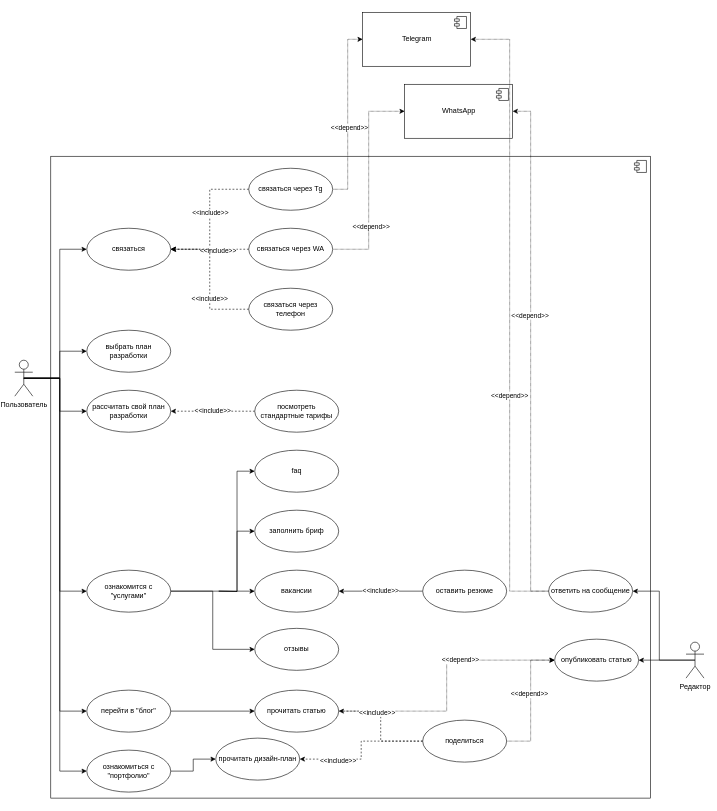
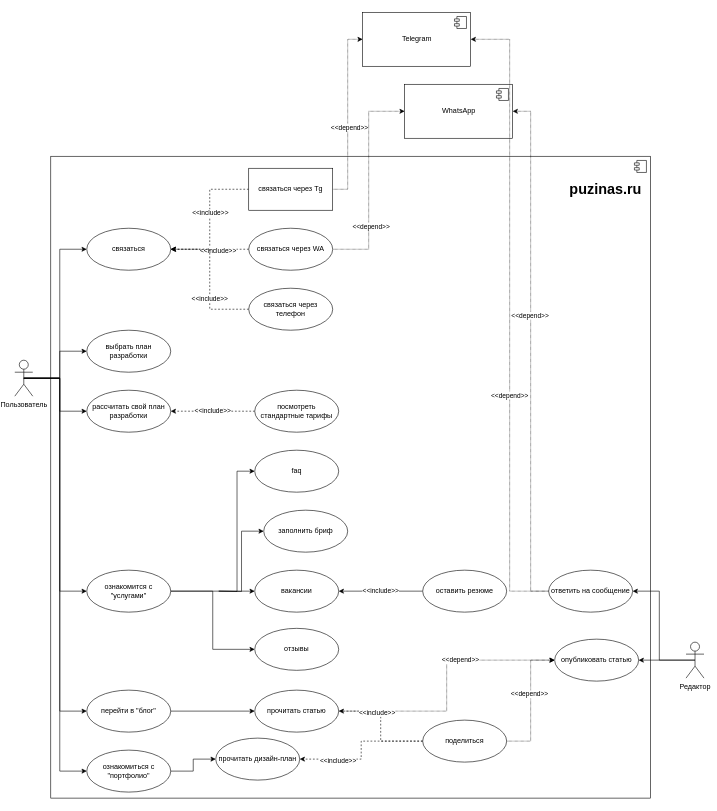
node "связаться через Tg": shape ellipse -> rectangle
node "puzinas.ru": added
node "заполнить бриф": moved (297, 531) -> (306, 531)
